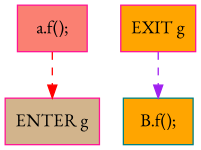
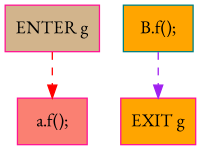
edge "a.f();" -> "ENTER g": reversed
edge "EXIT g" -> "B.f();": reversed
